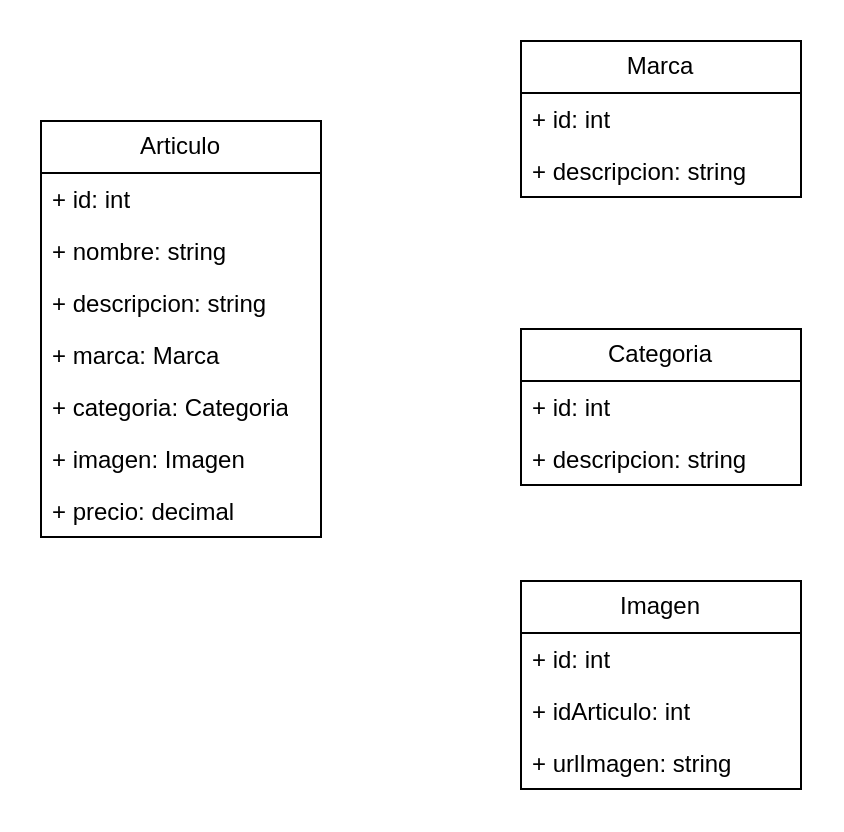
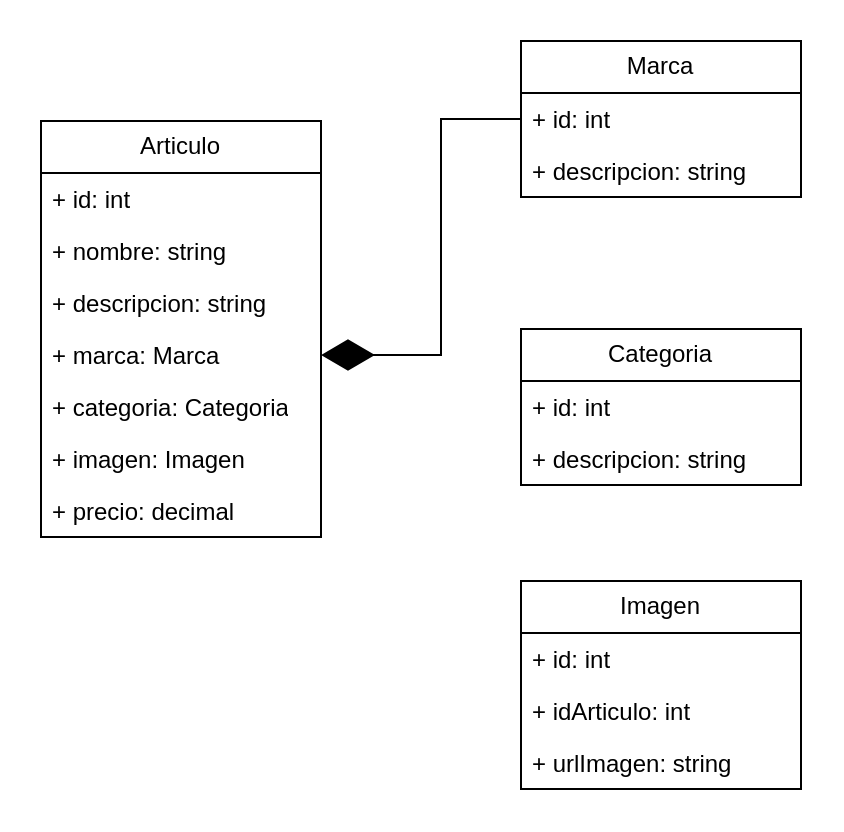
edge "Marca" -> "+ marca: Marca": added
